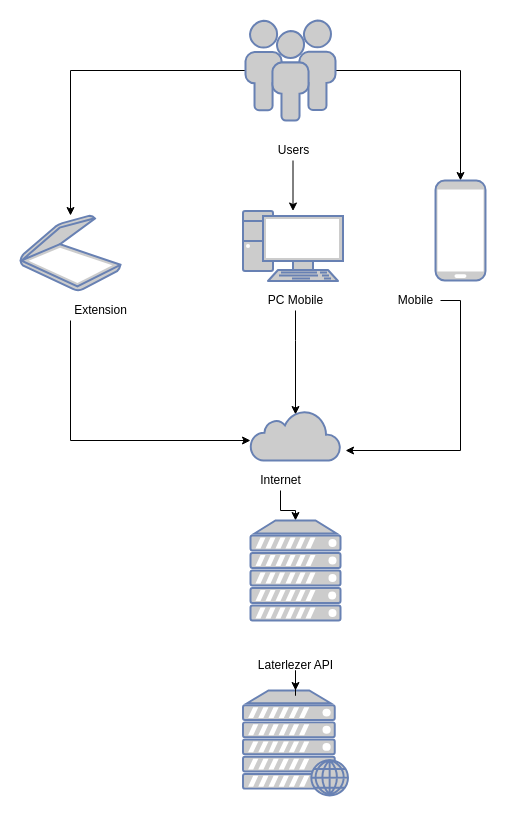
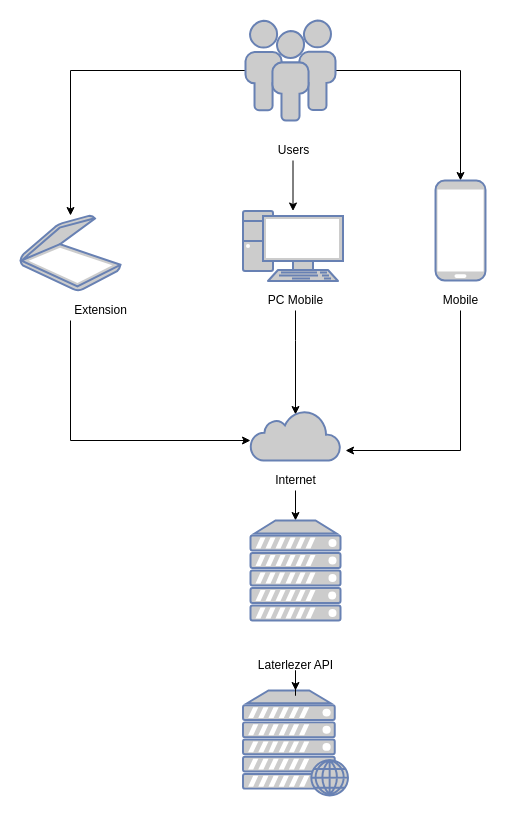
node "Mobile": moved (416, 301) -> (461, 301)
node "Internet": moved (281, 481) -> (296, 481)
